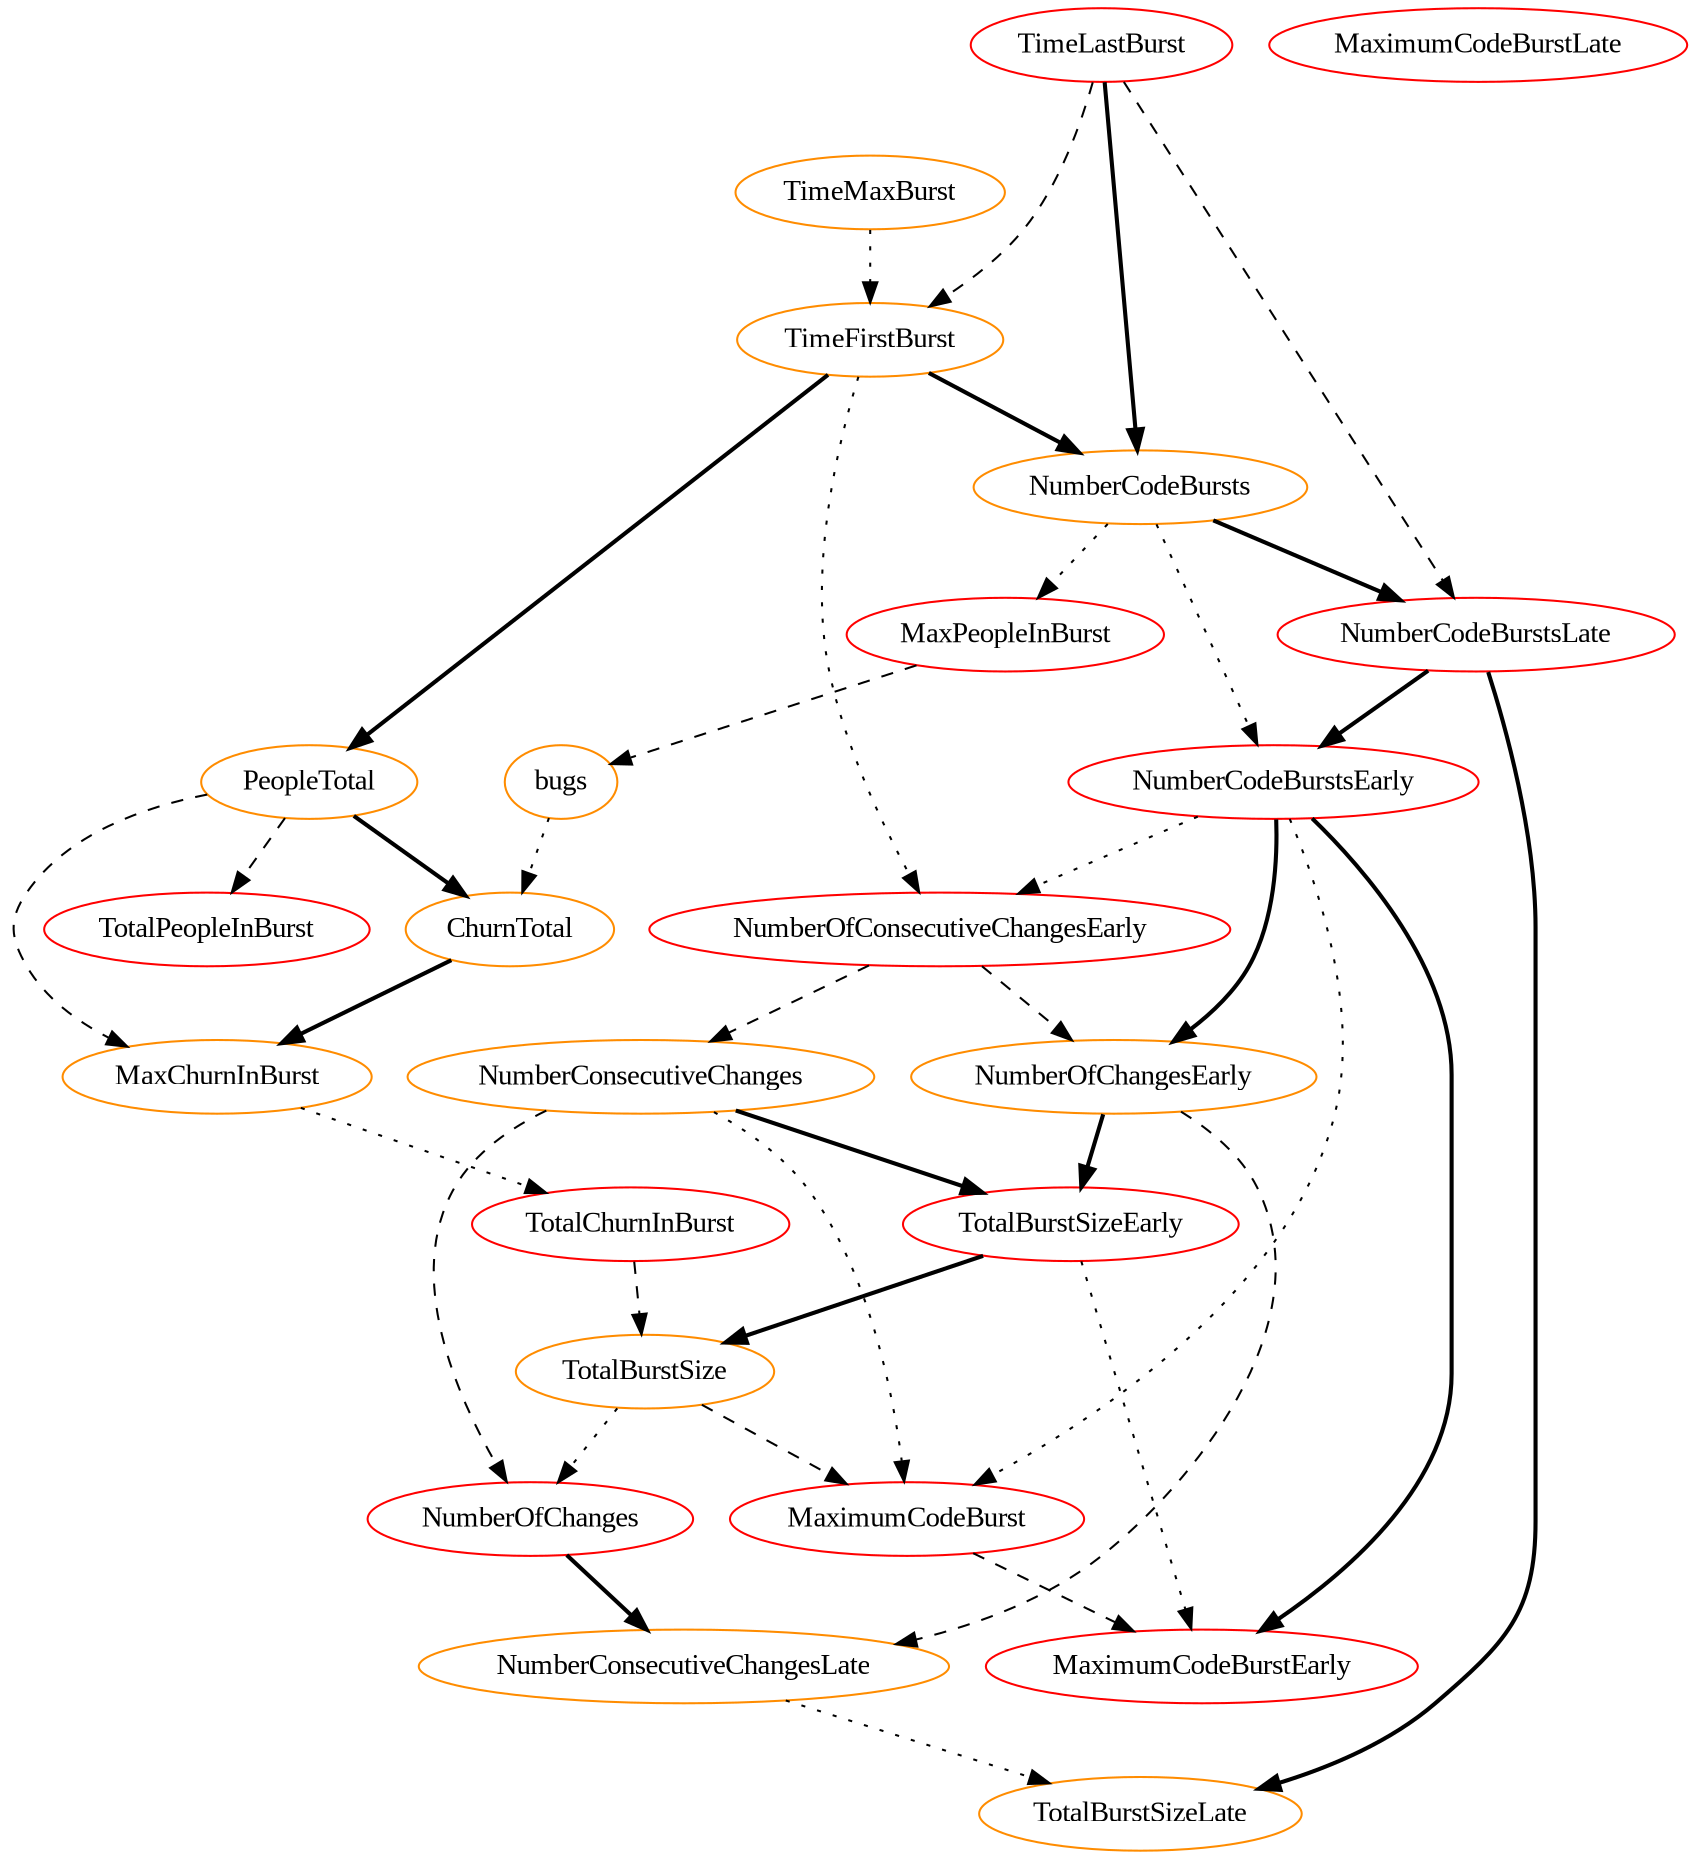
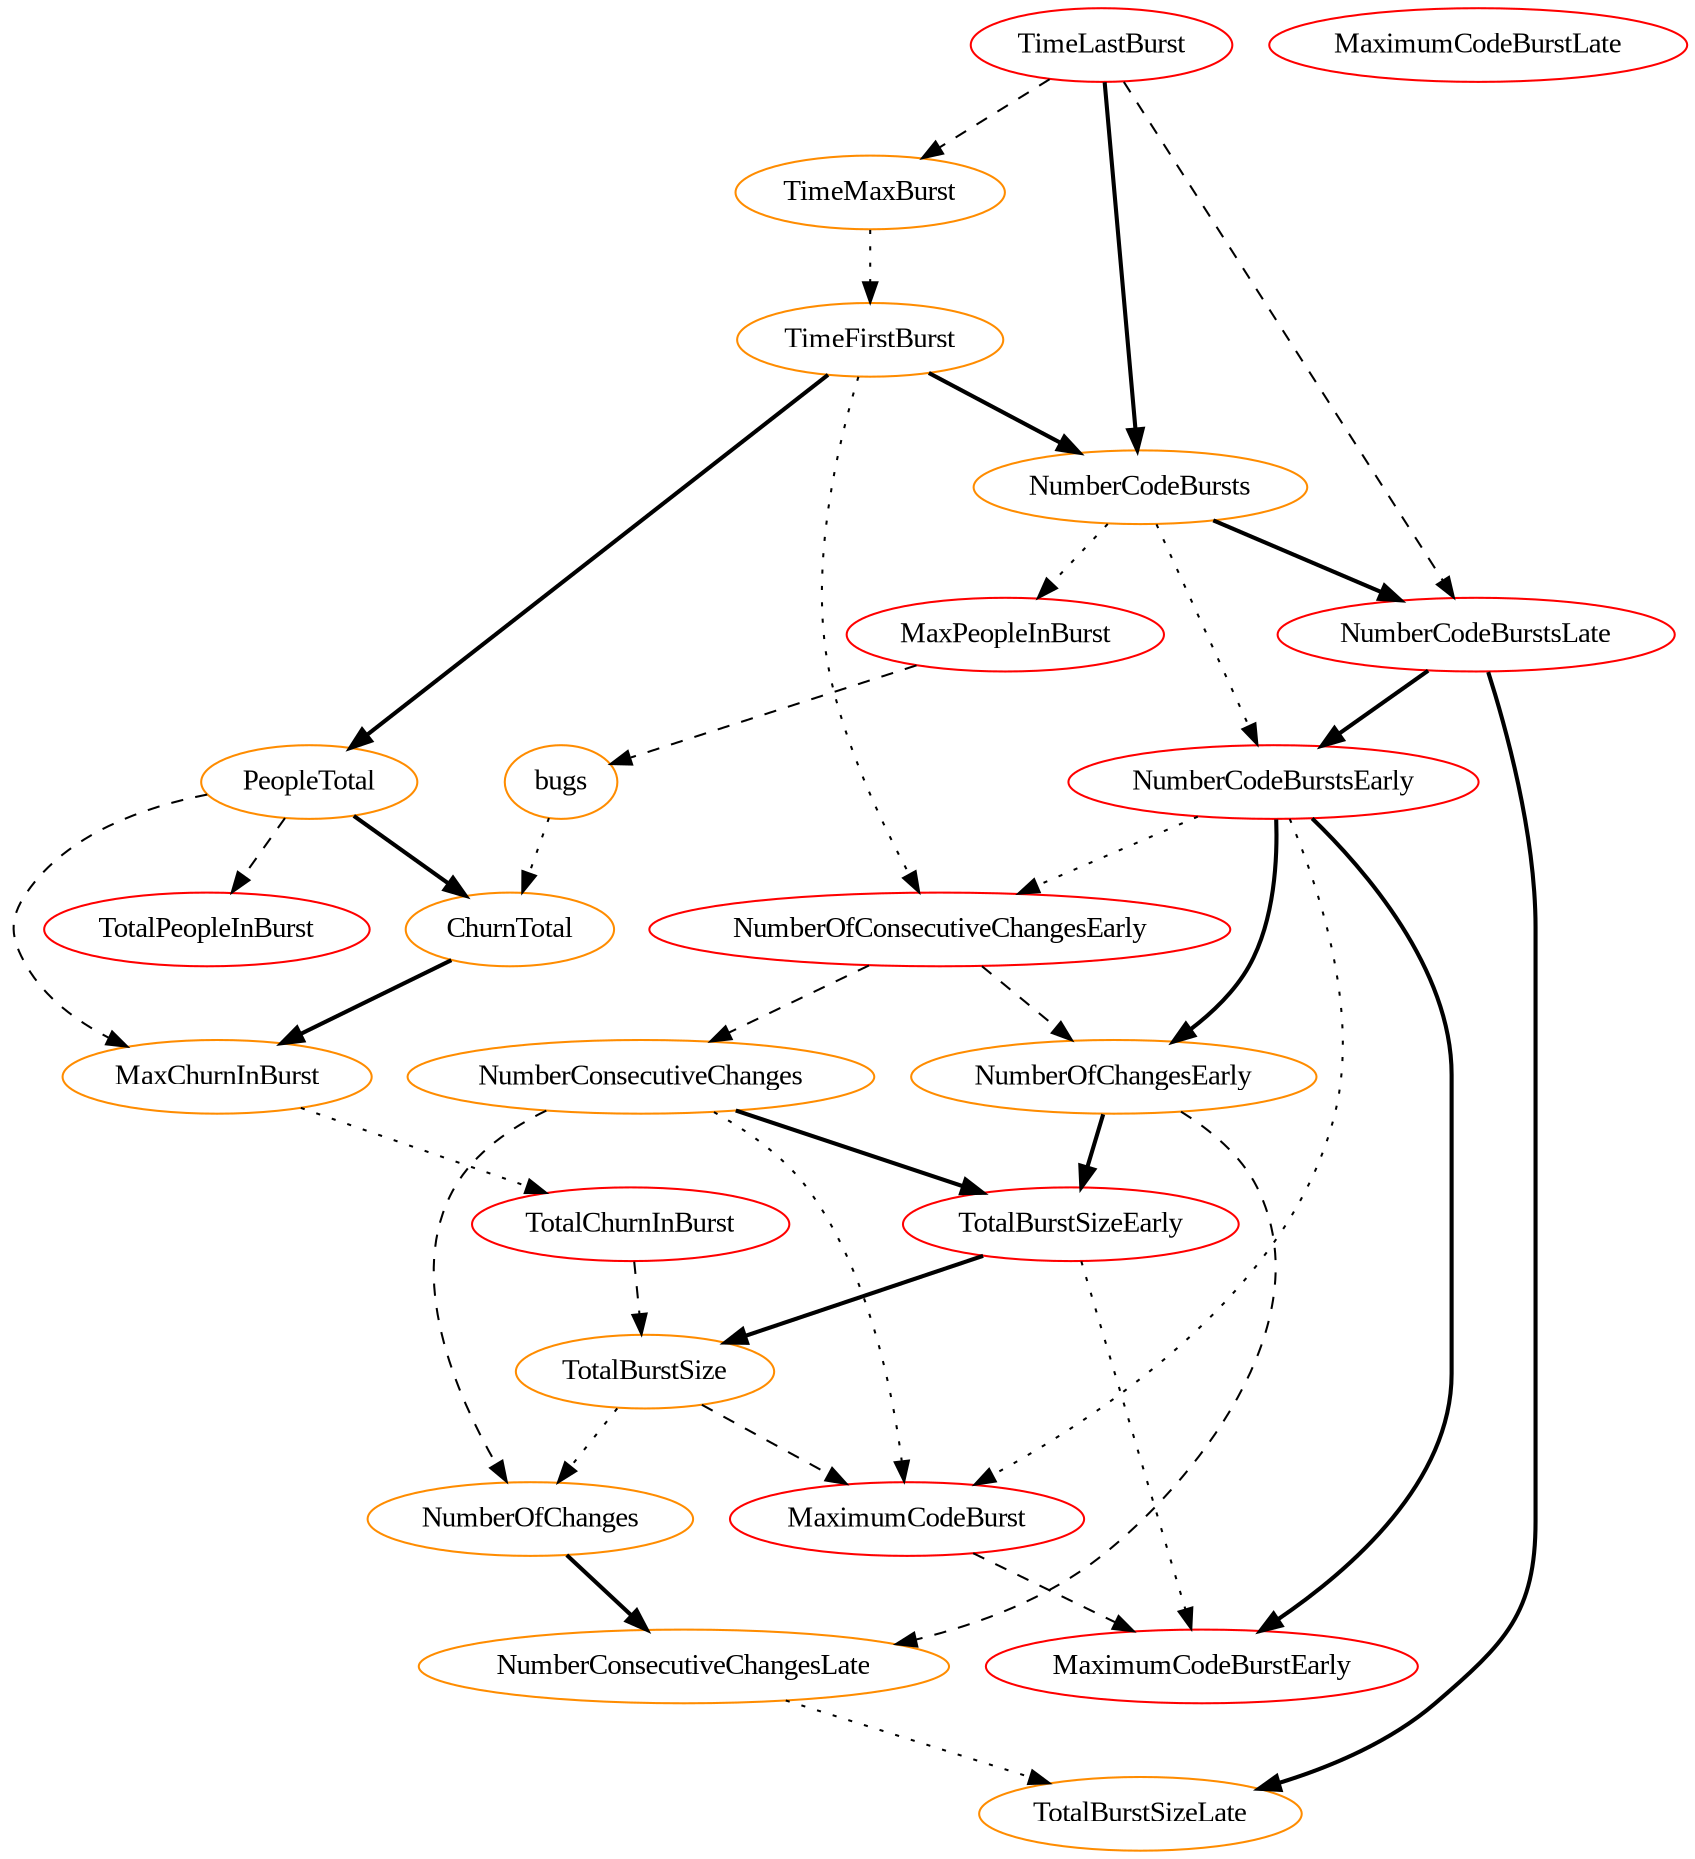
edge "TimeLastBurst" -> "TimeFirstBurst": now "TimeLastBurst" -> "TimeMaxBurst"
node "NumberOfChanges": color red -> darkorange
